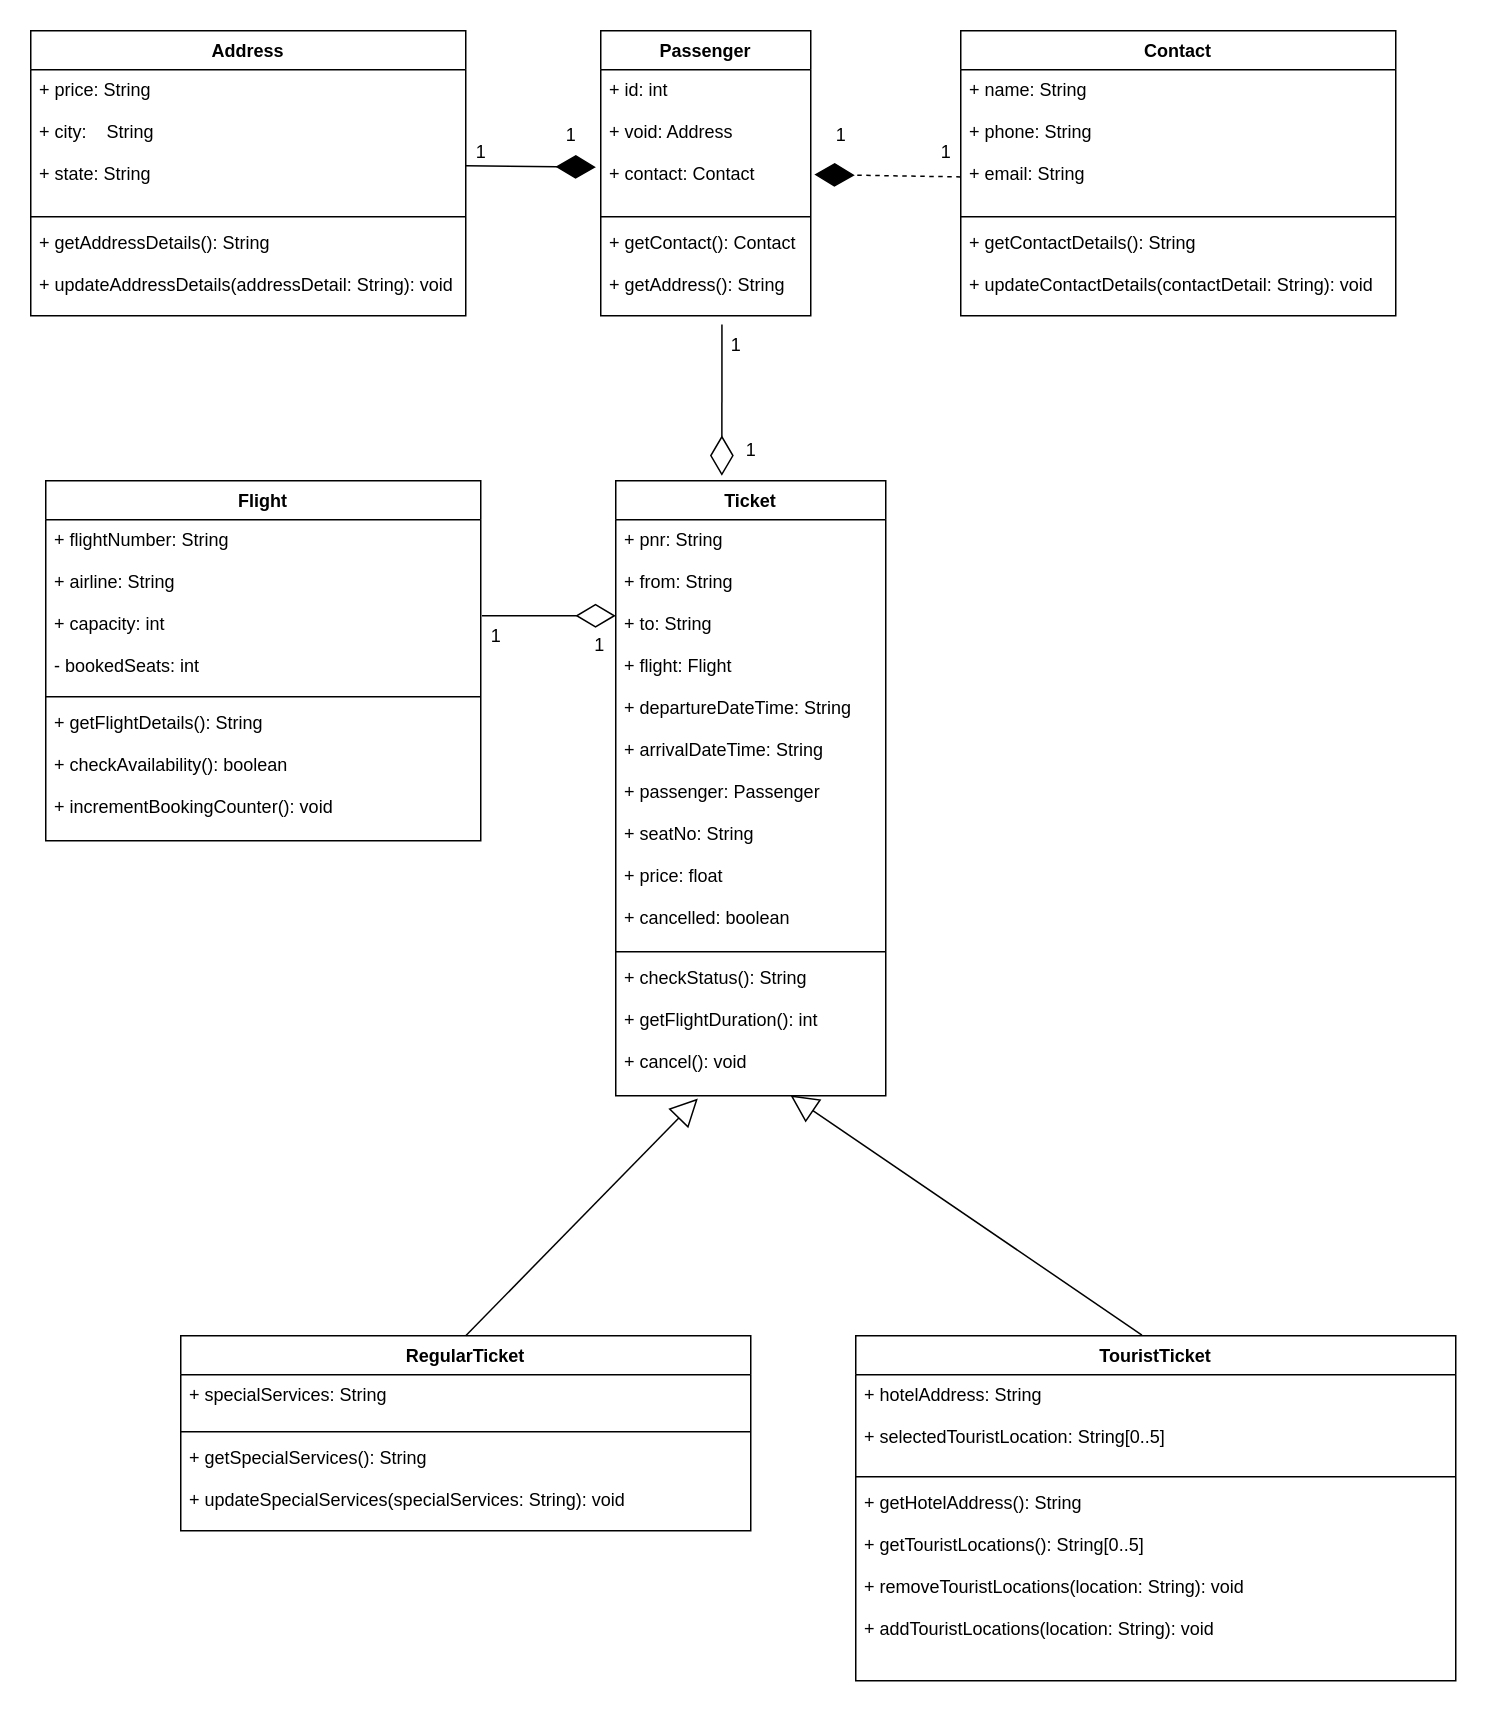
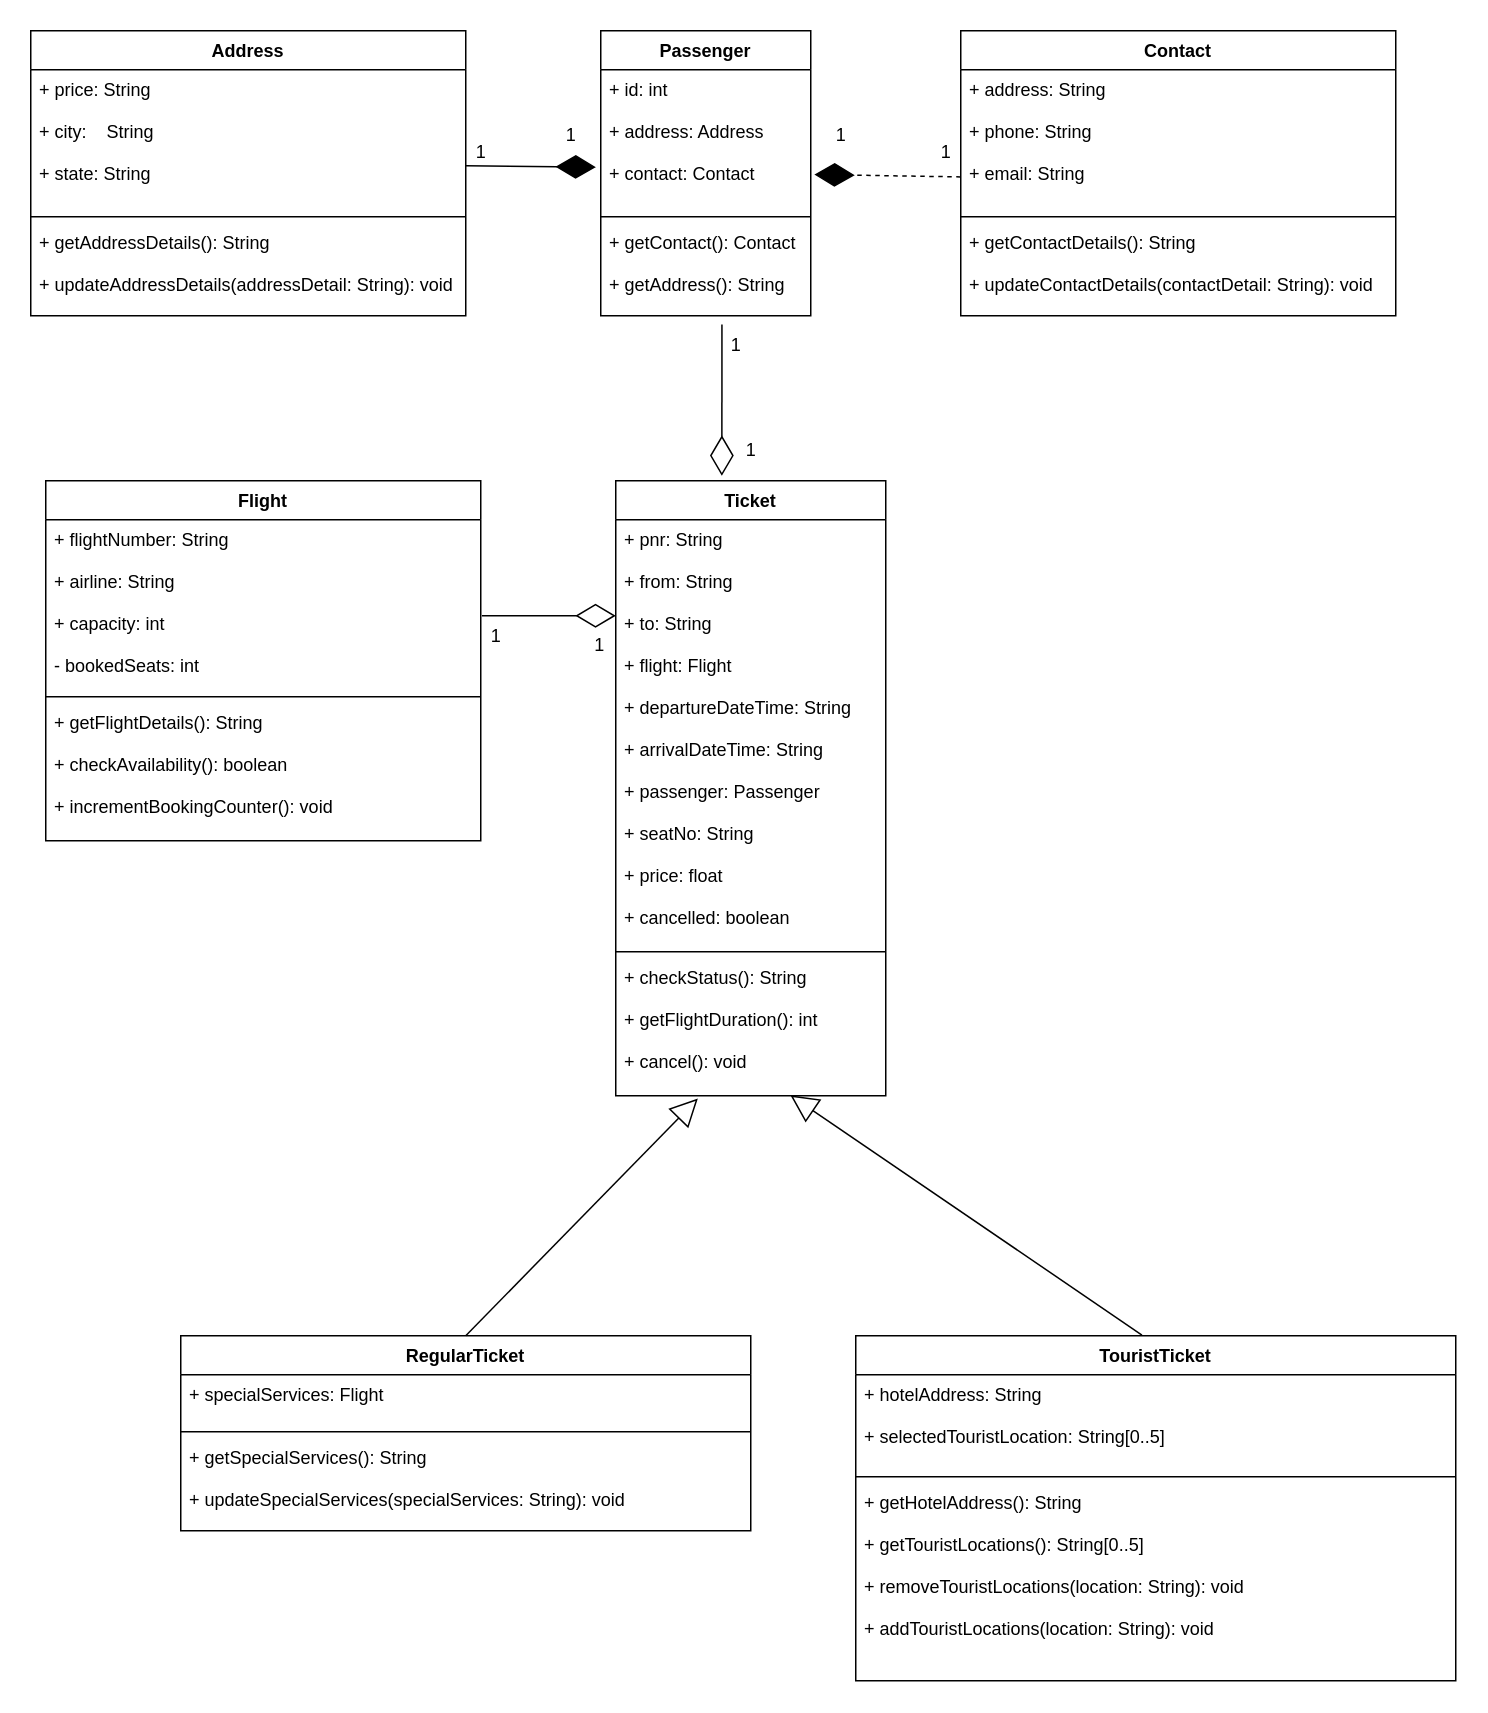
node "+ id: int + void: Address + contact: Contact": label "+ id: int + void: Address + contact: Contact" -> "+ id: int + address: Address + contact: Contact"
node "+ name: String + phone: String + email: String": label "+ name: String + phone: String + email: String" -> "+ address: String + phone: String + email: String"
node "+ specialServices: String": label "+ specialServices: String" -> "+ specialServices: Flight"
